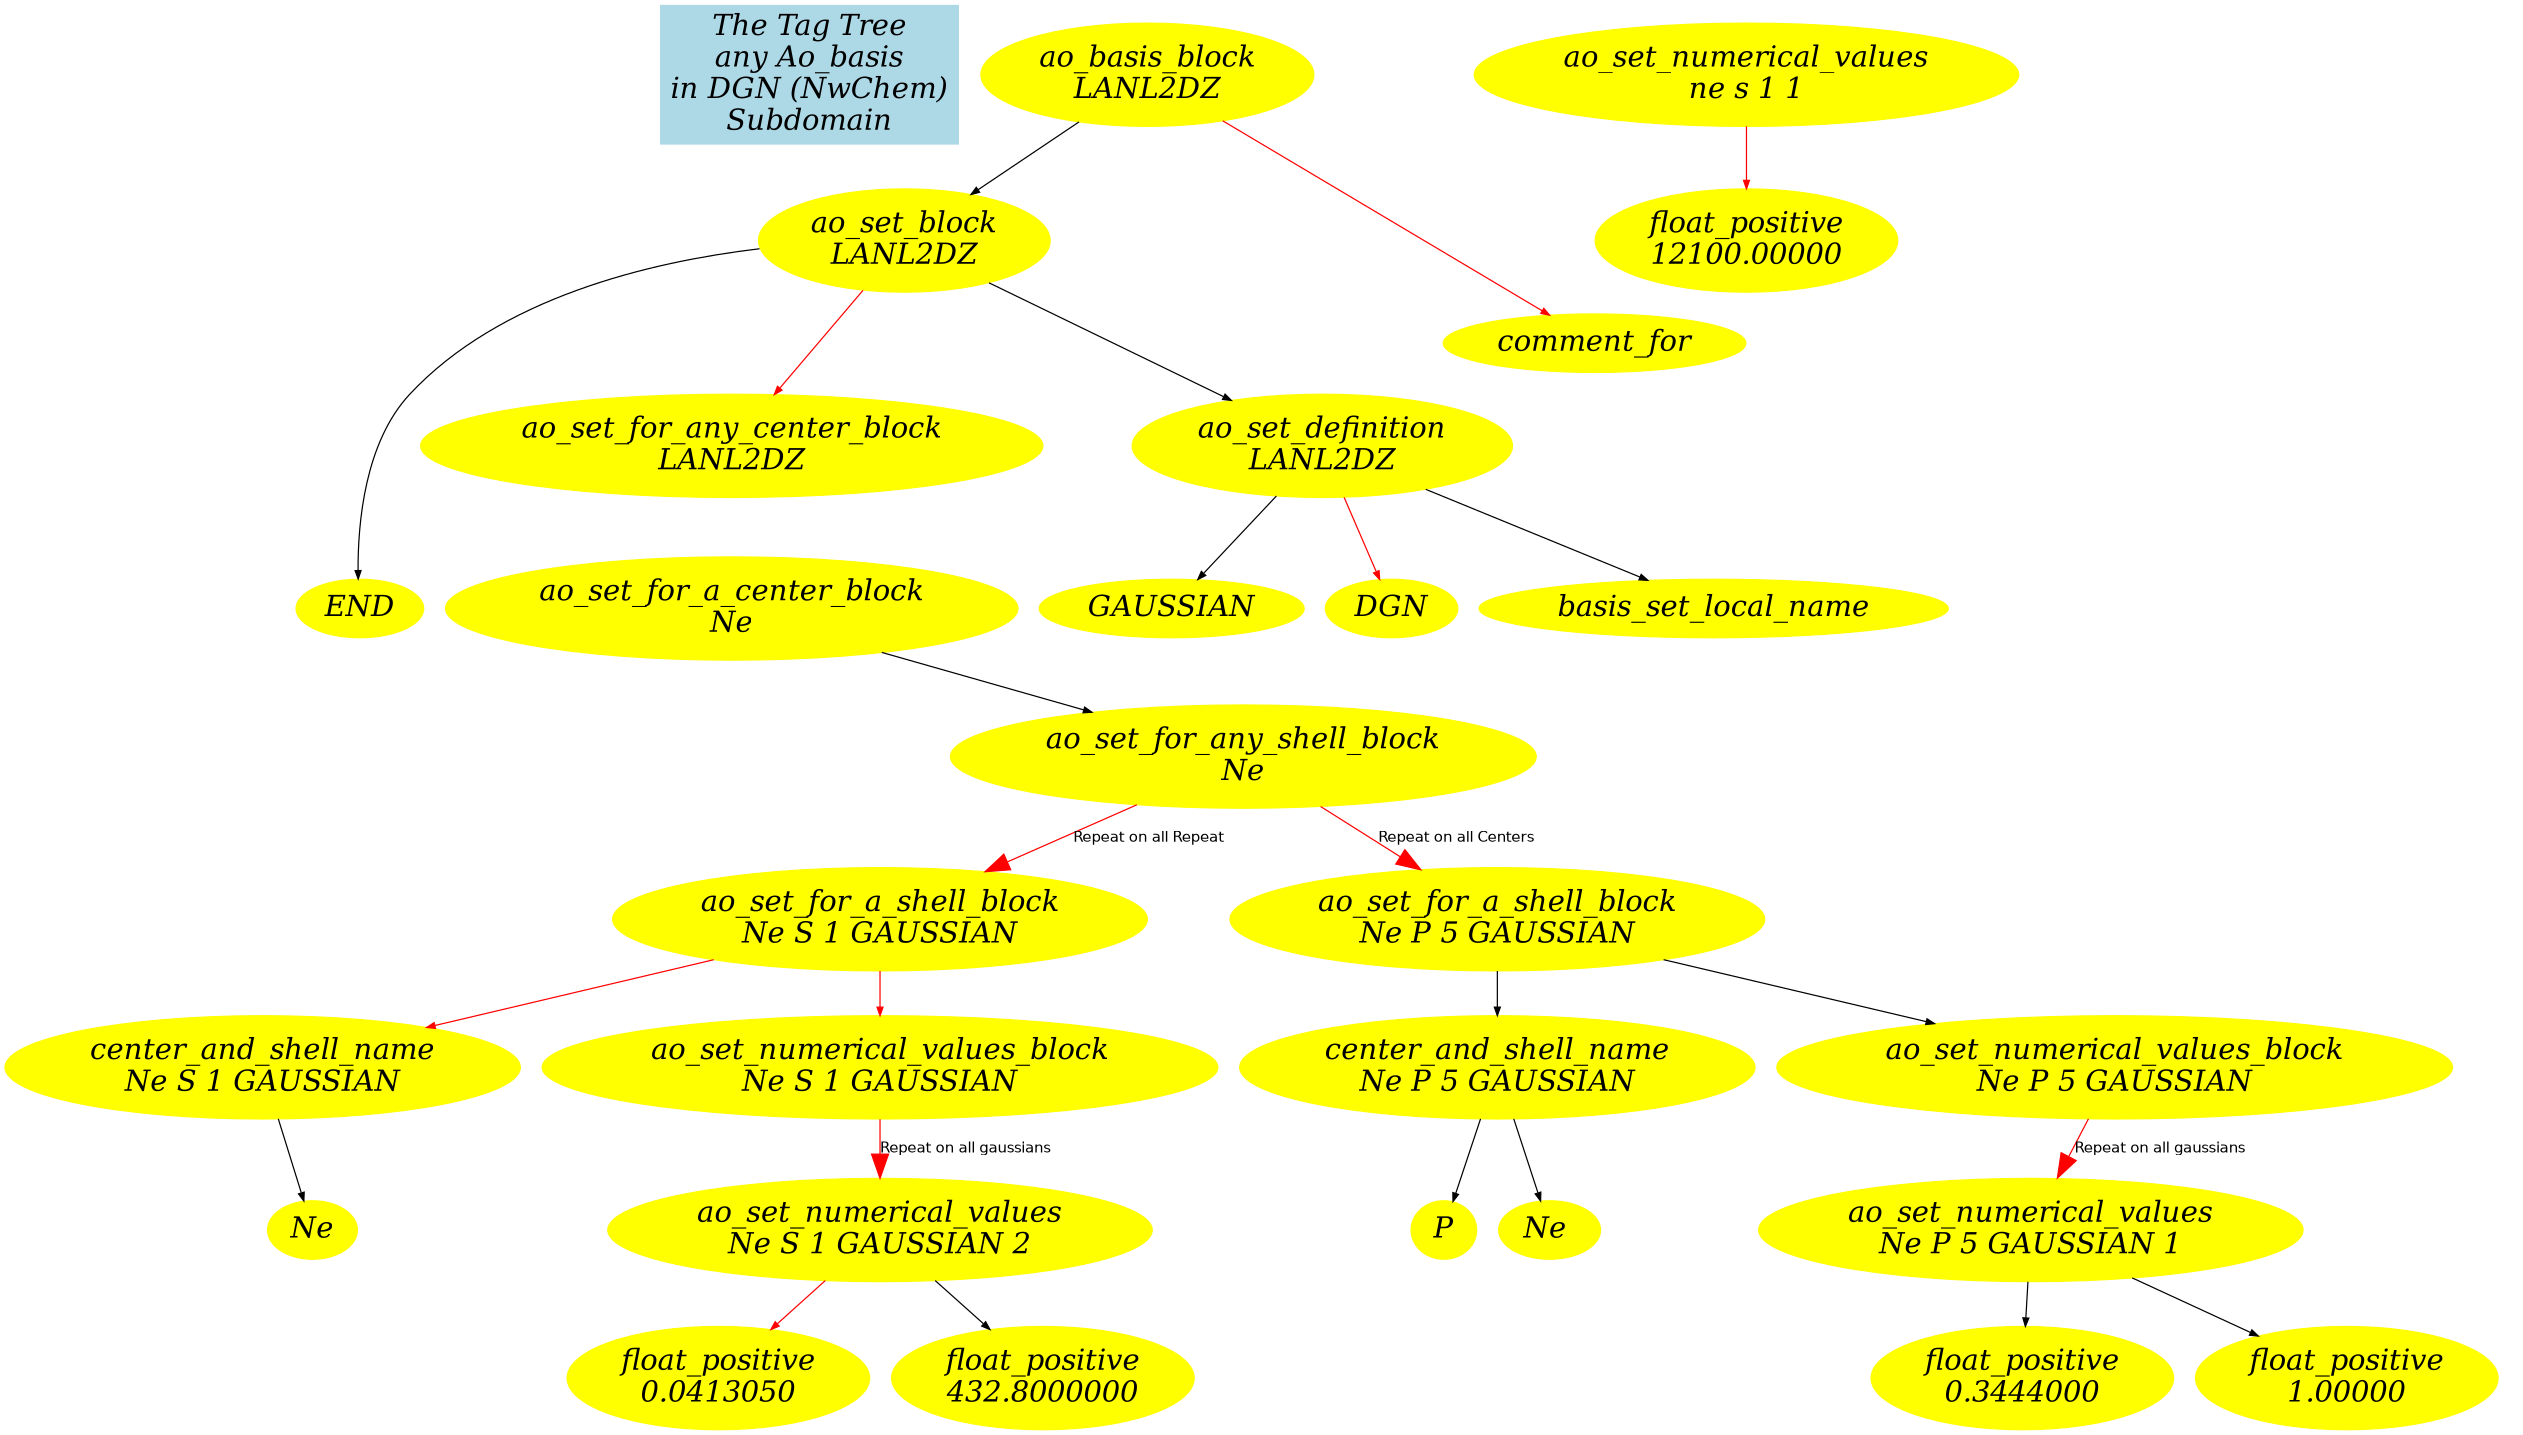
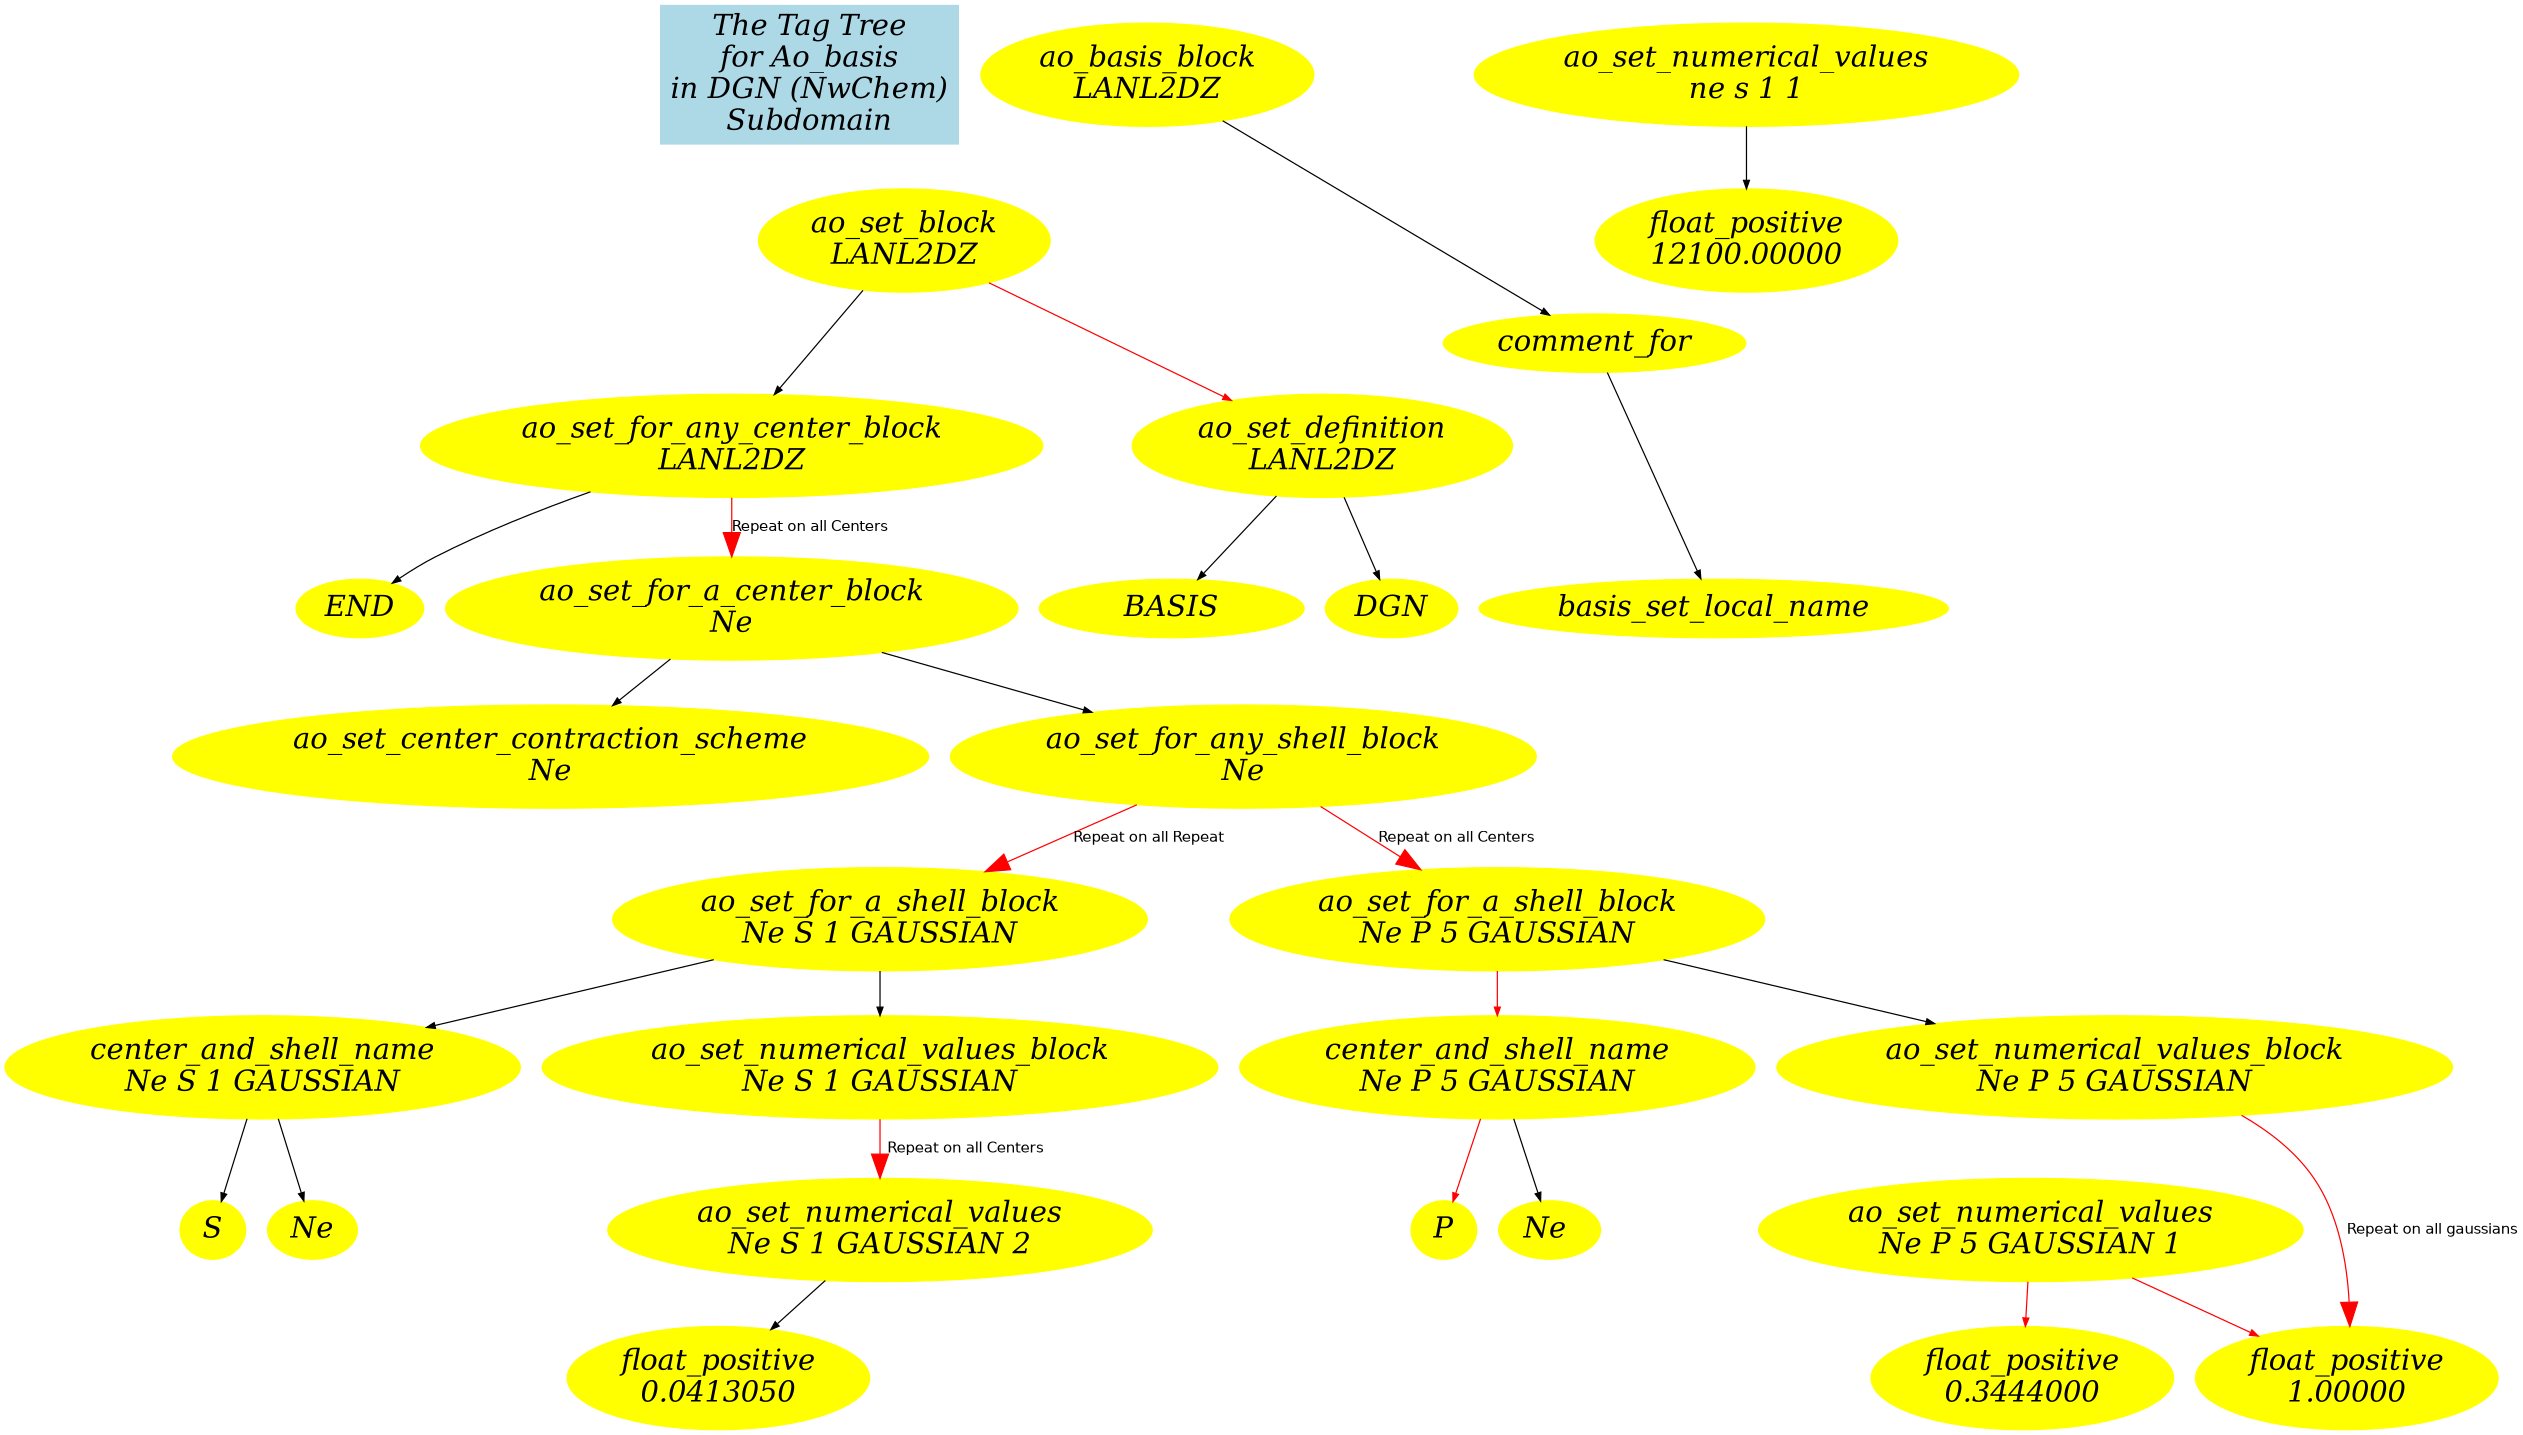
node "The Tag Tree any Ao_basis in DGN (NwChem) Subdomain": label "The Tag Tree any Ao_basis in DGN (NwChem) Subdomain" -> "The Tag Tree for Ao_basis in DGN (NwChem) Subdomain"
edge "ao_set_numerical_values ne s 1 1" -- "float_positive 12100.00000": color red -> black
edge "ao_basis_block LANL2DZ" -- "ao_set_block LANL2DZ": removed
edge "ao_basis_block LANL2DZ" -- "comment_for": color red -> black
edge "ao_set_block LANL2DZ" -- "END": now "ao_set_for_any_center_block LANL2DZ" -- "END"
edge "ao_set_block LANL2DZ" -- "ao_set_for_any_center_block LANL2DZ": color red -> black
edge "ao_set_block LANL2DZ" -- "ao_set_definition LANL2DZ": color black -> red
edge "ao_set_for_any_center_block LANL2DZ" -- "ao_set_for_a_center_block Ne": added, label "Repeat on all Centers"
edge "ao_set_definition LANL2DZ" -- "basis_set_local_name": now "comment_for" -- "basis_set_local_name"
edge "ao_set_definition LANL2DZ" -- "DGN": color red -> black
node "GAUSSIAN": label "GAUSSIAN" -> "BASIS"
node "ao_set_center_contraction_scheme Ne": added
edge "ao_set_for_a_shell_block Ne S 1 GAUSSIAN" -- "ao_set_numerical_values_block Ne S 1 GAUSSIAN": color red -> black
edge "ao_set_for_a_shell_block Ne P 5 GAUSSIAN" -- "center_and_shell_name Ne P 5 GAUSSIAN": color black -> red
edge "ao_set_for_a_shell_block Ne S 1 GAUSSIAN" -- "center_and_shell_name Ne S 1 GAUSSIAN": color red -> black
edge "ao_set_numerical_values_block Ne P 5 GAUSSIAN" -- "ao_set_numerical_values Ne P 5 GAUSSIAN 1": now "ao_set_numerical_values_block Ne P 5 GAUSSIAN" -- "float_positive 1.00000"
edge "ao_set_numerical_values_block Ne S 1 GAUSSIAN" -- "ao_set_numerical_values Ne S 1 GAUSSIAN 2": label "Repeat on all gaussians" -> "Repeat on all Centers"
edge "center_and_shell_name Ne P 5 GAUSSIAN" -- "P": color black -> red
node "S": added
edge "ao_set_numerical_values Ne P 5 GAUSSIAN 1" -- "float_positive 0.3444000": color black -> red
edge "ao_set_numerical_values Ne S 1 GAUSSIAN 2" -- "float_positive 0.0413050": color red -> black
edge "ao_set_numerical_values Ne P 5 GAUSSIAN 1" -- "float_positive 1.00000": color black -> red
node "float_positive 432.8000000": removed
